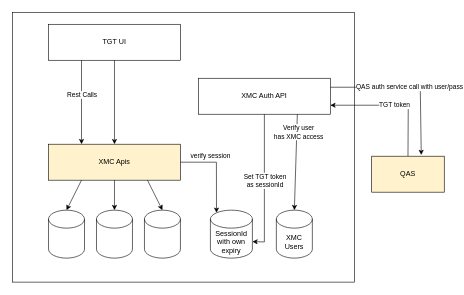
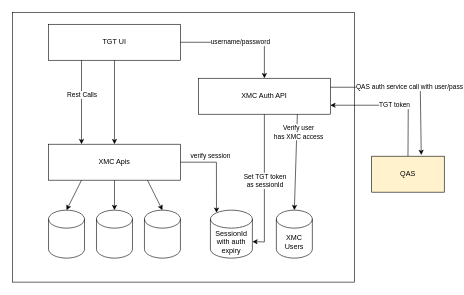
edge "TGT UI" -> "XMC Auth API": added, label "username/password"
node "XMC Apis": fillcolor #fff2cc -> #ffffff
node "SessionId with own expiry": label "SessionId with own expiry" -> "SessionId with auth expiry"
